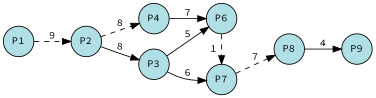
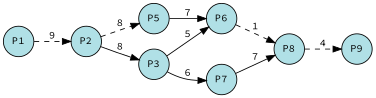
node "P4": label "P4" -> "P5"
edge "P6" -> "P7": now "P6" -> "P8"
edge "P8" -> "P9": style solid -> dashed
edge "P7" -> "P8": style dashed -> solid
